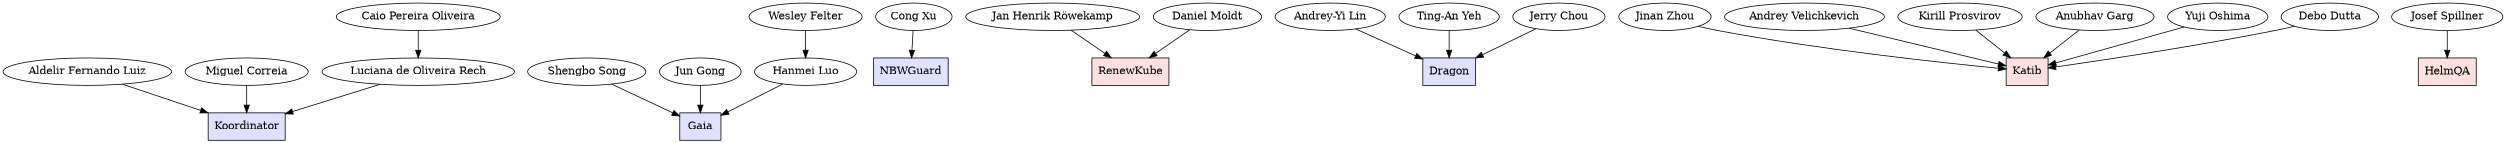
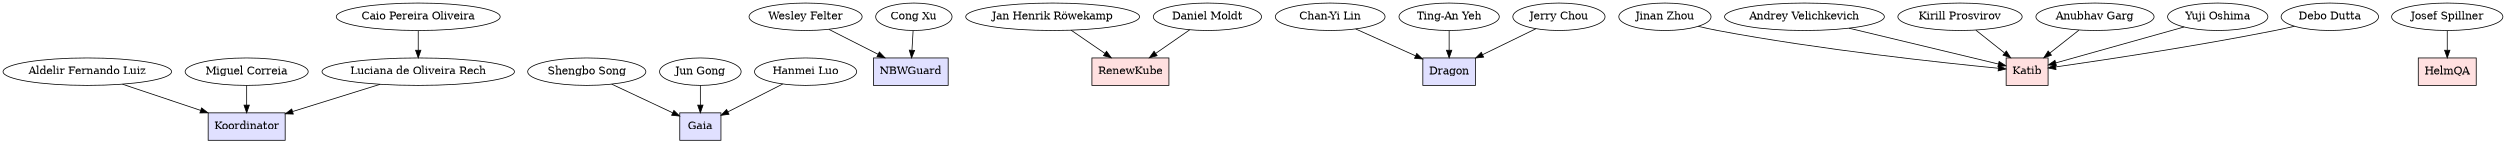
node "Andrey-Yi Lin": label "Andrey-Yi Lin" -> "Chan-Yi Lin"
edge "Wesley Felter" -> "Hanmei Luo": now "Wesley Felter" -> "NBWGuard"
